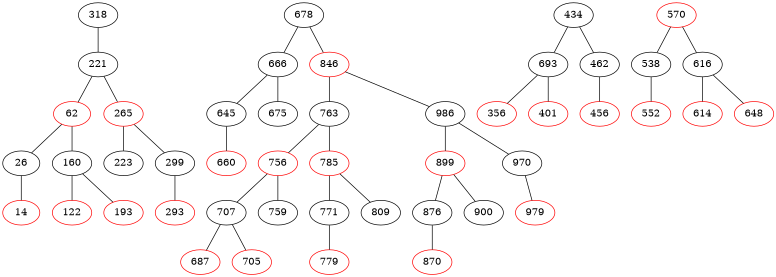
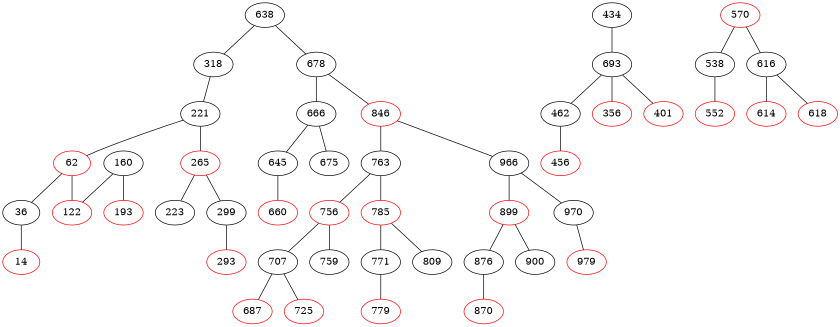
node "638": added
edge "434" -- "462": now "693" -- "462"
node "986": label "986" -> "966"
node "648": label "648" -> "618"
edge "62" -- "160": now "62" -- "122"
node "26": label "26" -> "36"
node "705": label "705" -> "725"
